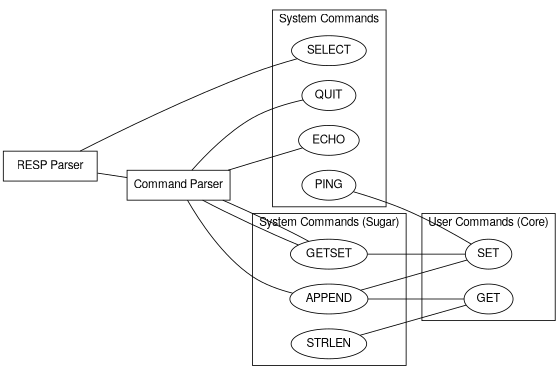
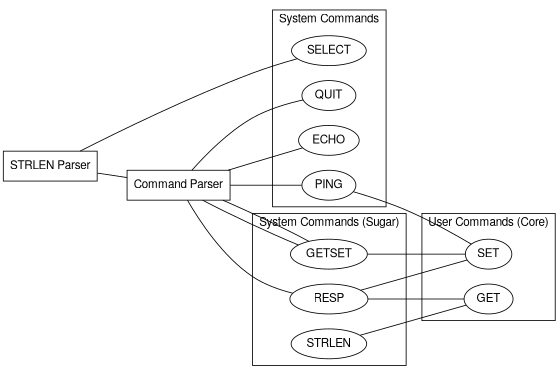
node "RESP Parser": label "RESP Parser" -> "STRLEN Parser"
edge "Command Parser" -- "PING": added
node "APPEND": label "APPEND" -> "RESP"
